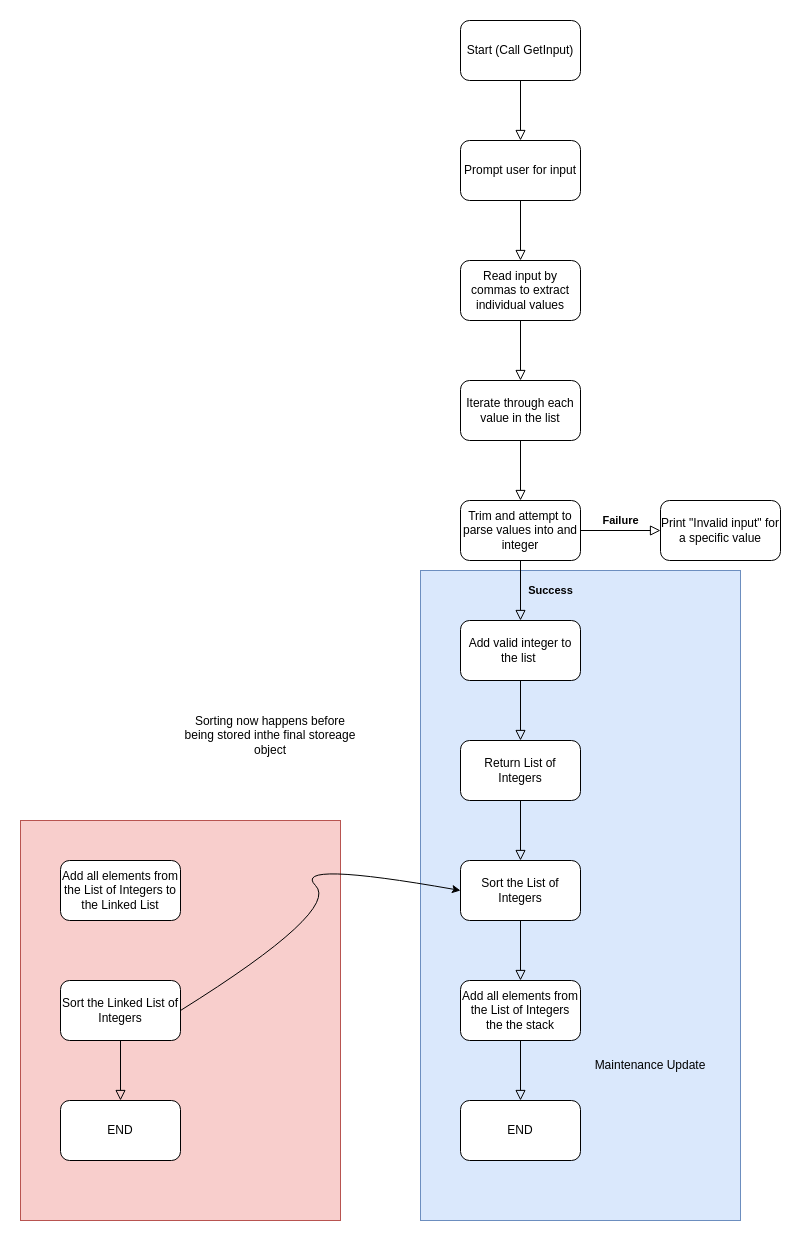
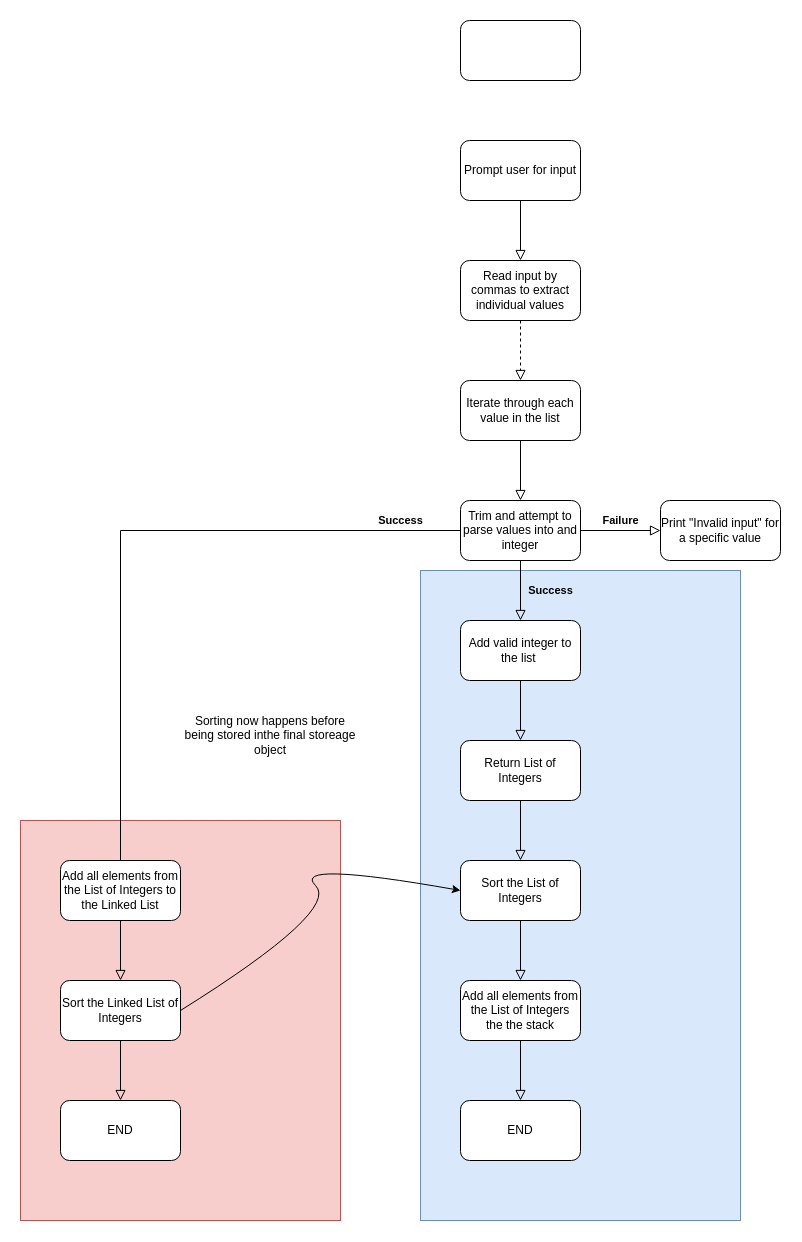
node "Start (Call GetInput)": removed
edge "Start (Call GetInput)" -> "Prompt user for input": removed
edge "Read input by commas to extract individual values" -> "Iterate through each value in the list": style solid -> dashed
edge "Trim and attempt to parse values into and integer" -> "Sort the Linked List of Integers": added, label "Success"
node "Maintenance Update": removed
